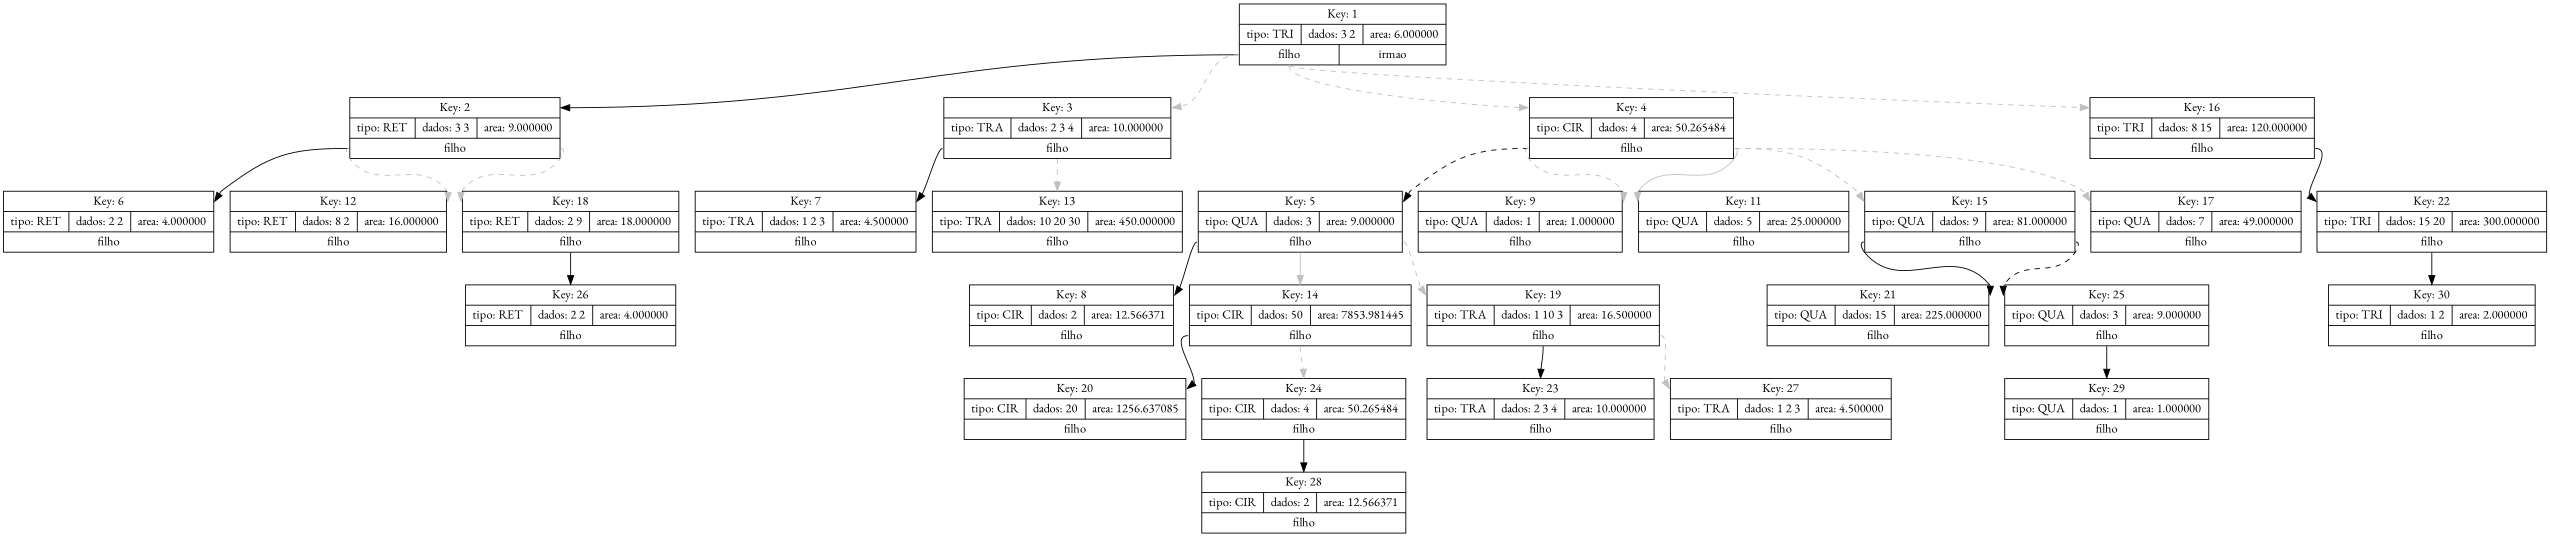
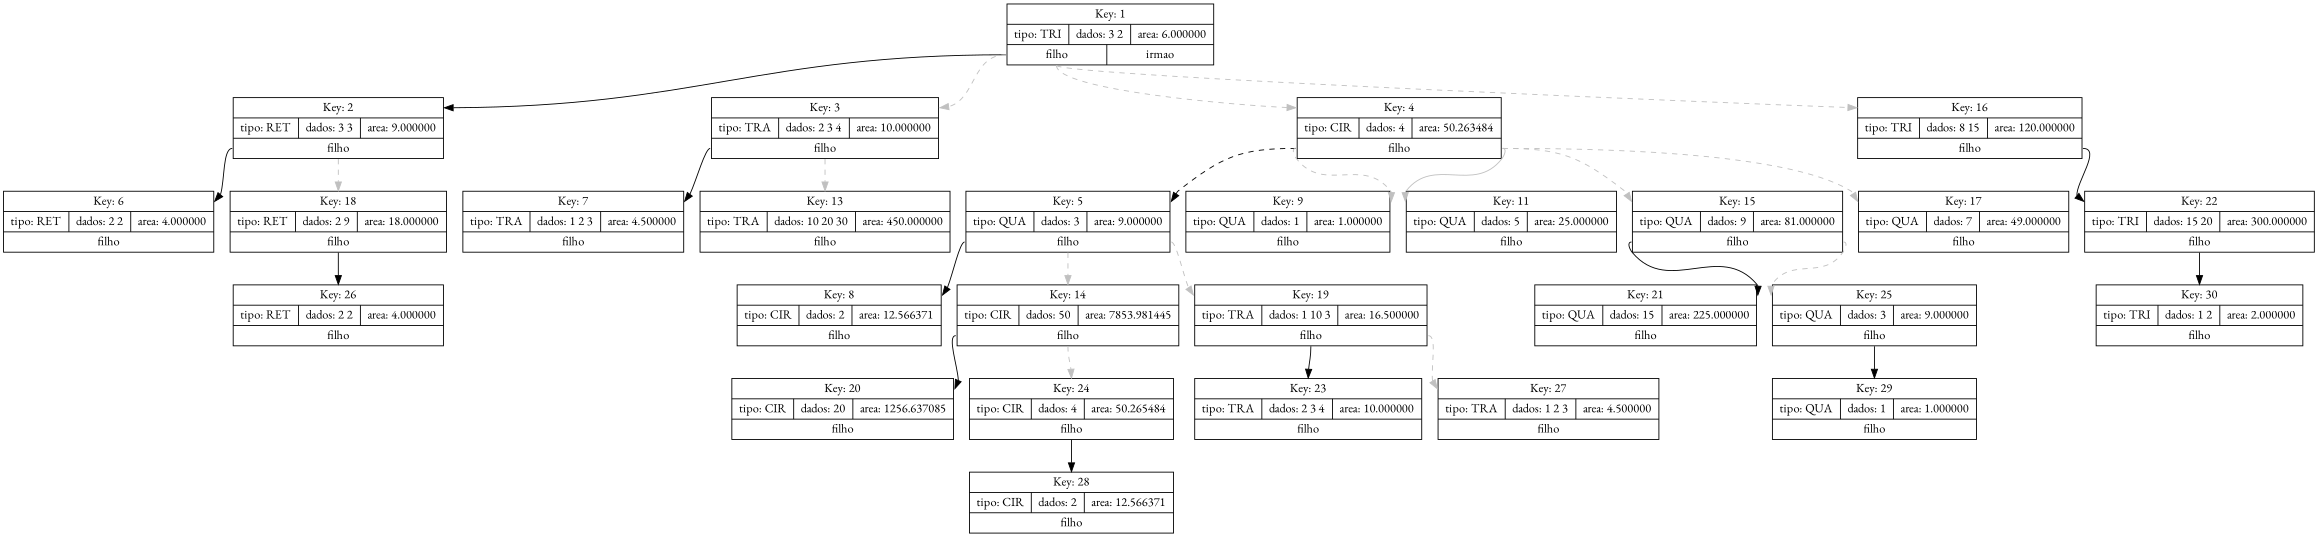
node "Key: 4": text "area: 50.265484" -> "area: 50.263484"
node "Key: 12": removed
edge "Key: 5" -> "Key: 14": style solid -> dashed
edge "Key: 15" -> "Key: 25": color black -> grey
